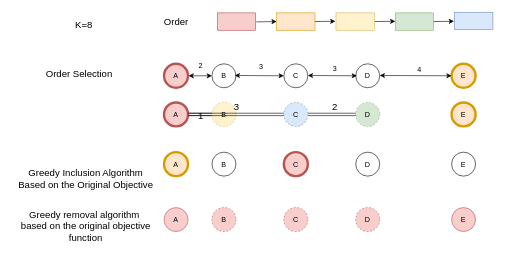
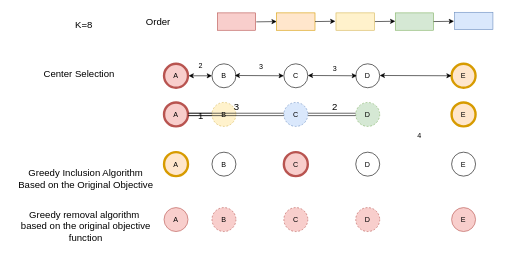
node "Order": moved (176, 22) -> (158, 22)
node "4": moved (419, 71) -> (419, 137)
node "Order Selection": label "Order Selection" -> "Center Selection"
